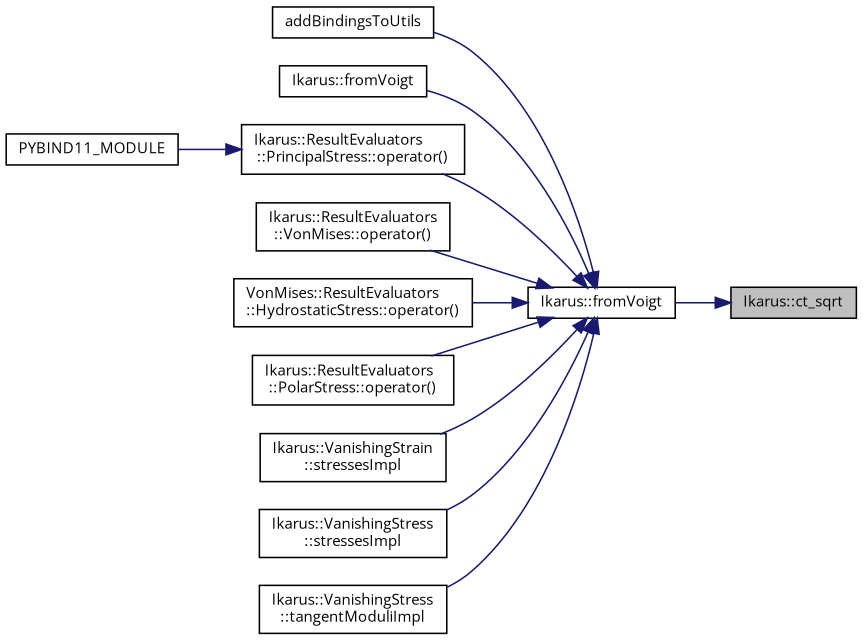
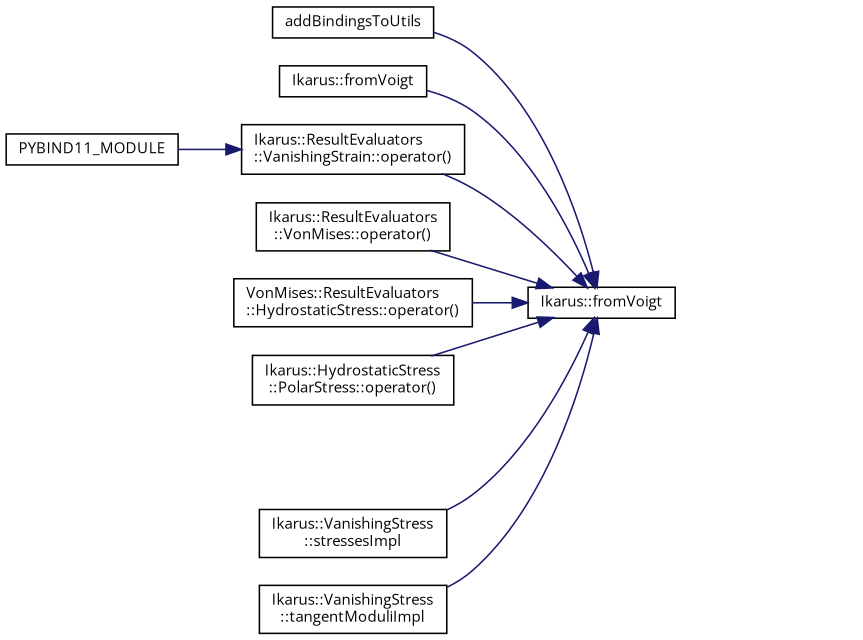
node "Ikarus::ResultEvaluators ::PrincipalStress::operator()": label "Ikarus::ResultEvaluators ::PrincipalStress::operator()" -> "Ikarus::ResultEvaluators ::VanishingStrain::operator()"
node "Ikarus::ct_sqrt": removed
node "Ikarus::ResultEvaluators ::PolarStress::operator()": label "Ikarus::ResultEvaluators ::PolarStress::operator()" -> "Ikarus::HydrostaticStress ::PolarStress::operator()"
node "Ikarus::VanishingStrain ::stressesImpl": removed
